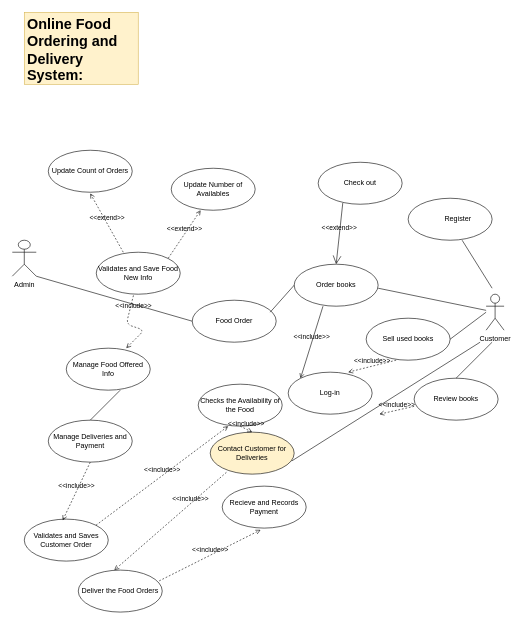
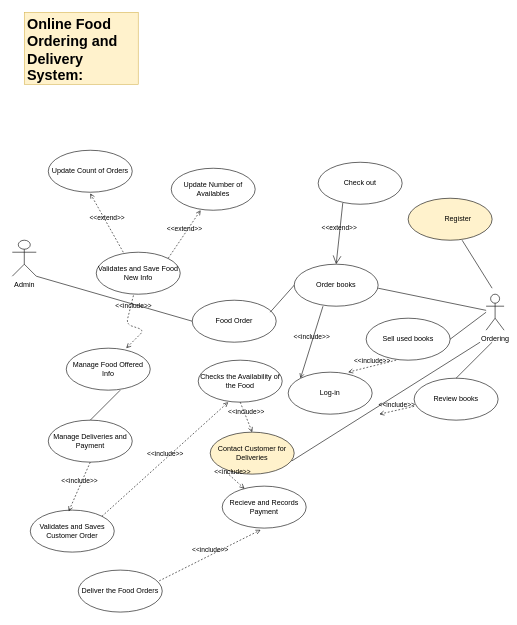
node "Register": fillcolor #ffffff -> #fff2cc
node "Customer": label "Customer" -> "Ordering"
node "Checks the Availability of the Food": moved (240, 405) -> (240, 381)
edge "Contact Customer for Deliveries" -> "Deliver the Food Orders": now "Contact Customer for Deliveries" -> "Recieve and Records Payment"
node "Validates and Saves Customer Order": moved (66, 540) -> (72, 531)
